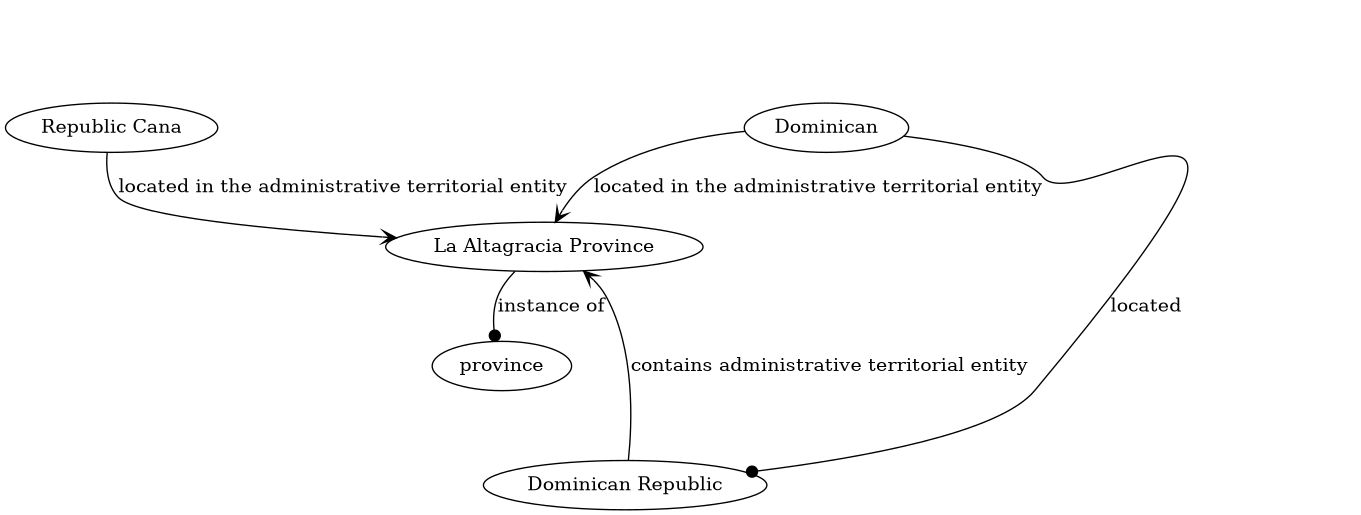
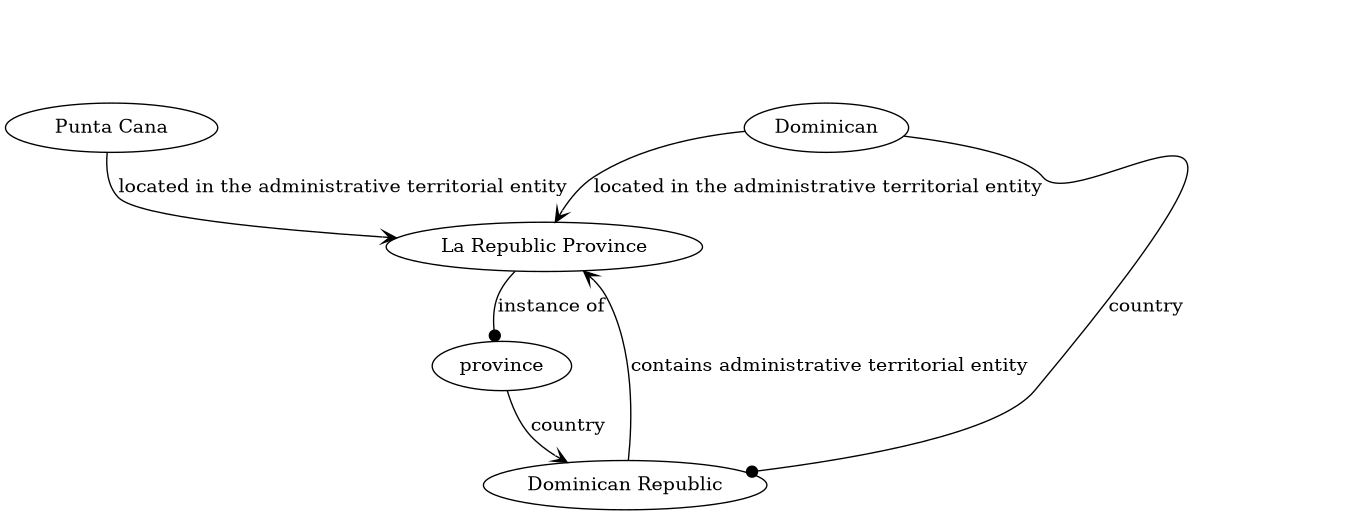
node "Republic Cana": label "Republic Cana" -> "Punta Cana"
node "La Altagracia Province": label "La Altagracia Province" -> "La Republic Province"
edge "Dominican" -> "Dominican Republic": label "located" -> "country"
edge "province" -> "Dominican Republic": added, label "country"
